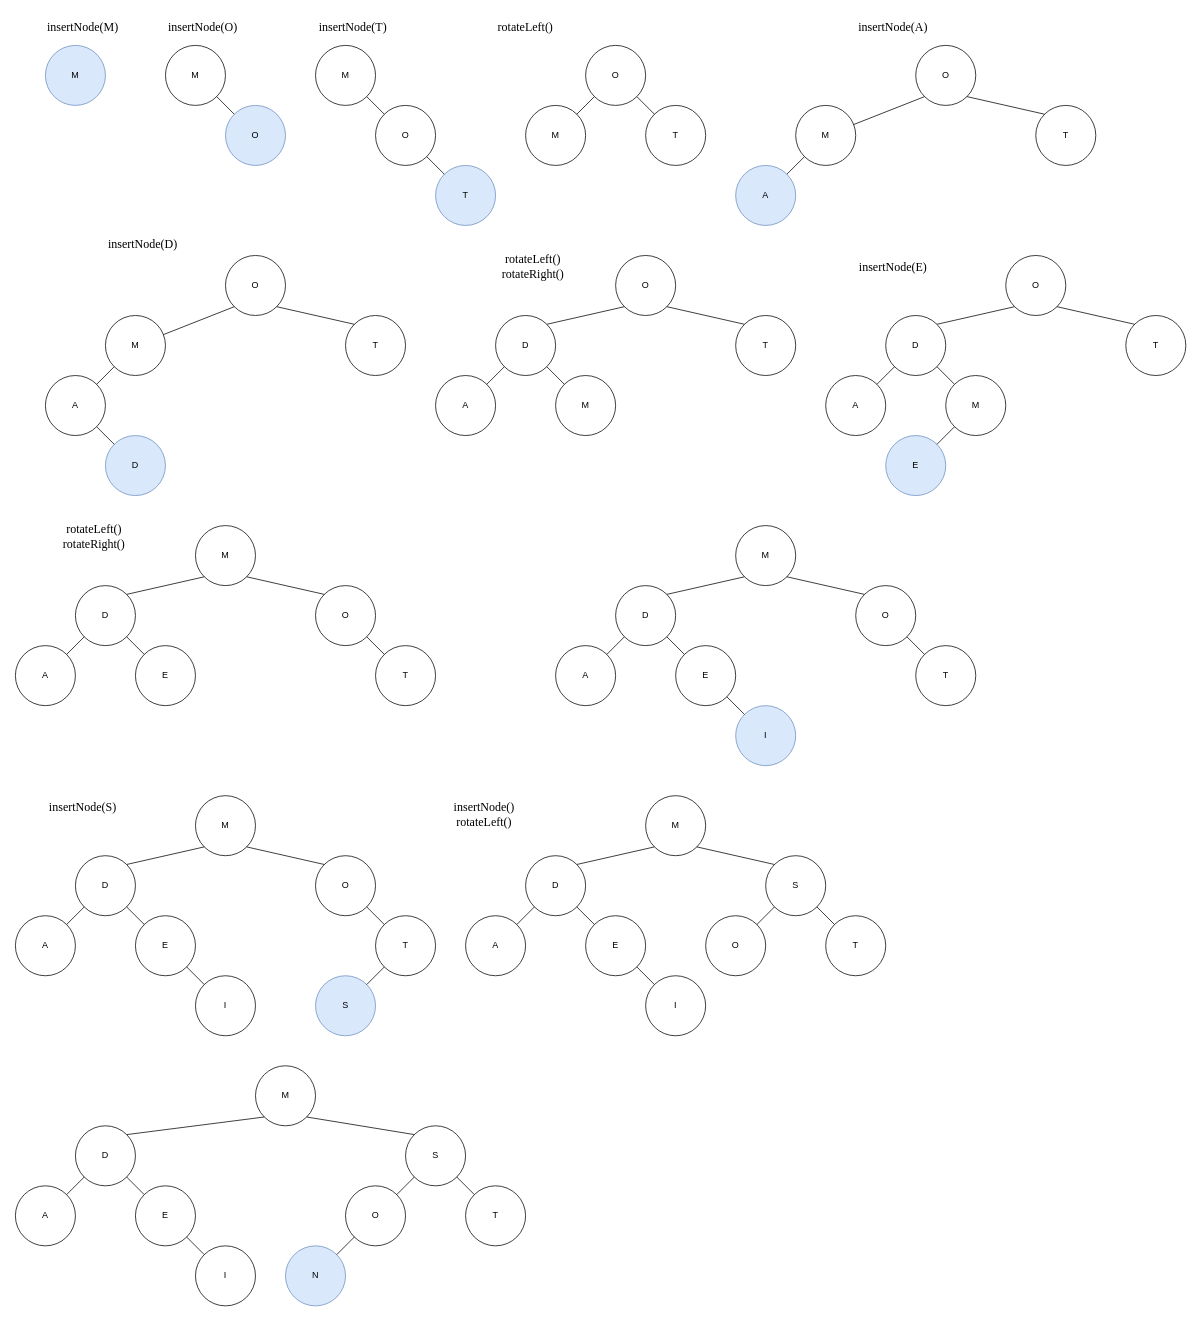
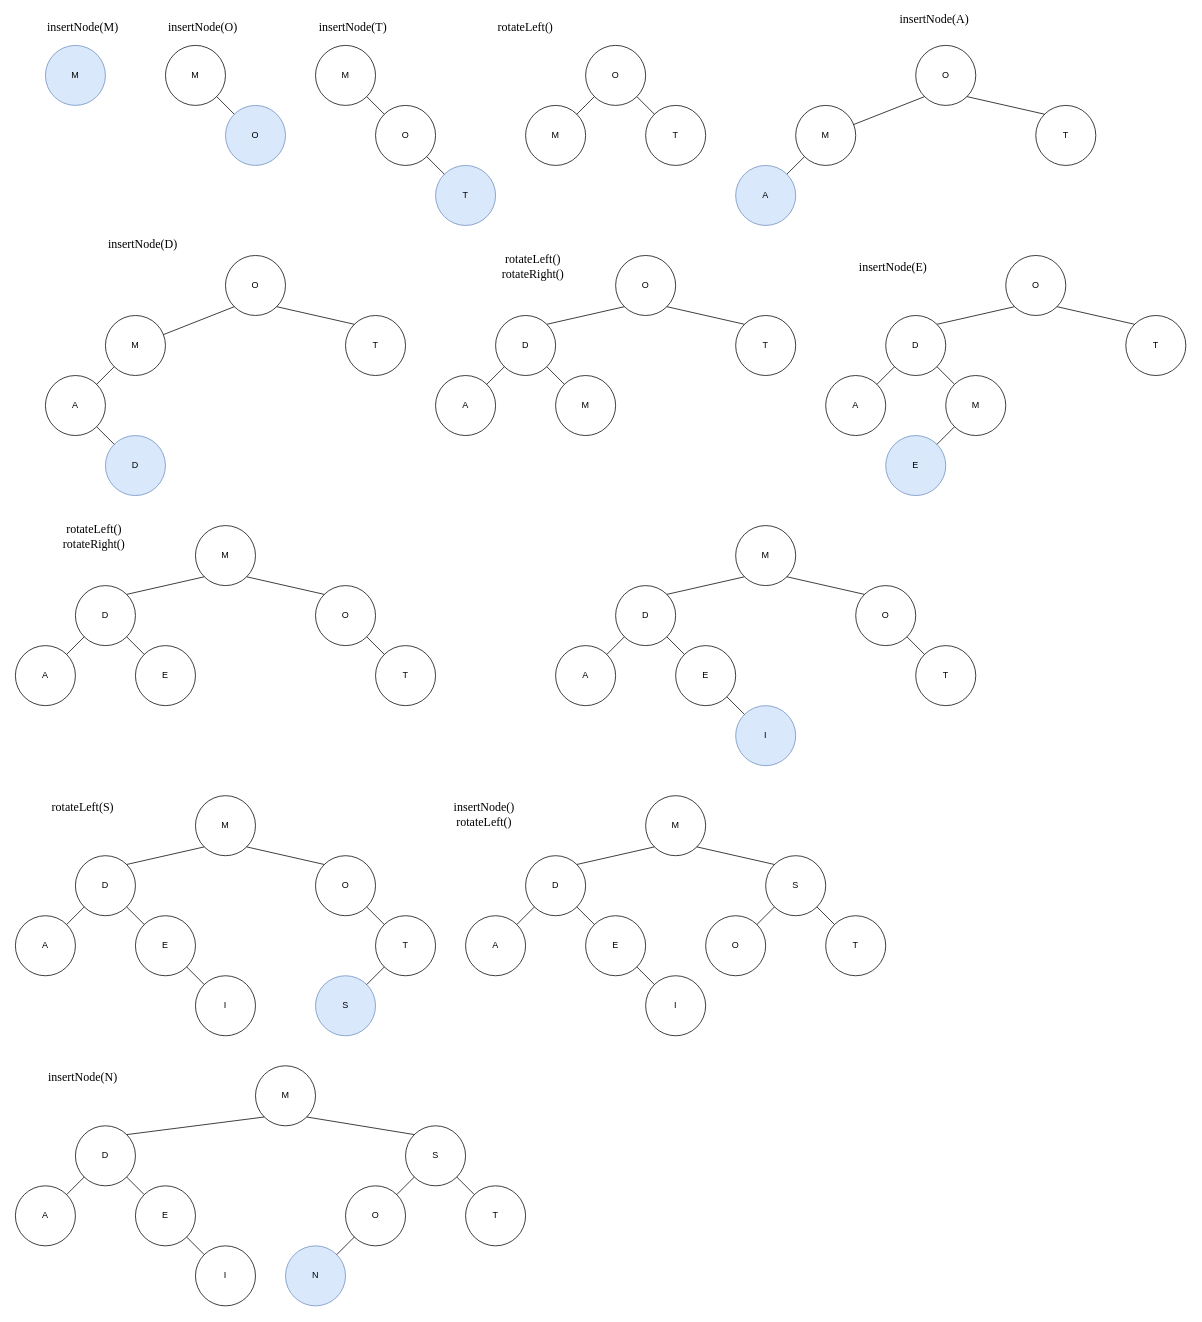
node "insertNode(A)": moved (893, 27) -> (934, 19)
node "insertNode(S)": label "insertNode(S)" -> "rotateLeft(S)"
node "insertNode(N)": added
